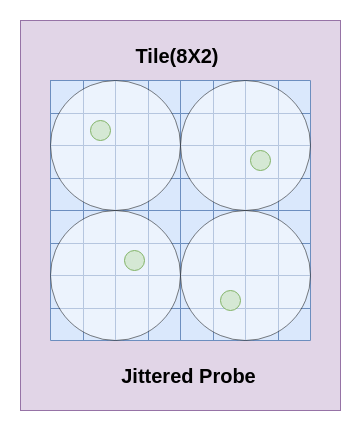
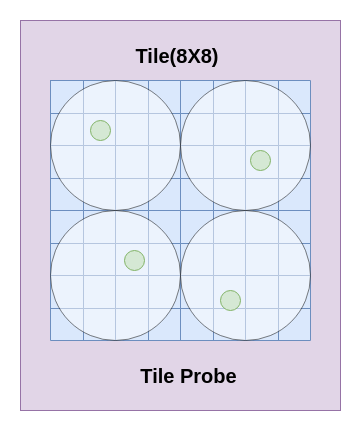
node "Tile(8X2)": label "Tile(8X2)" -> "Tile(8X8)"
node "Jittered Probe": label "Jittered Probe" -> "Tile Probe"
